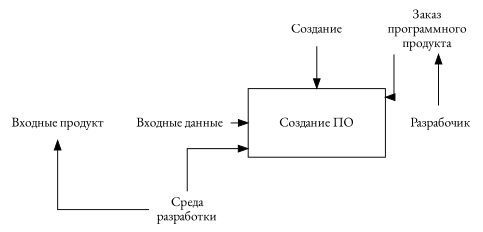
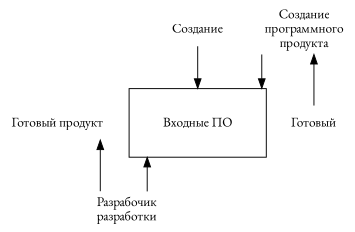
node "Заказ программного продукта": label "Заказ программного продукта" -> "Создание программного продукта"
node "Входные продукт": label "Входные продукт" -> "Готовый продукт"
node "Входные данные": removed
node "Создание ПО": label "Создание ПО" -> "Входные ПО"
node "Разрабочик": label "Разрабочик" -> "Готовый"
node "Среда разработки": label "Среда разработки" -> "Разрабочик разработки"
